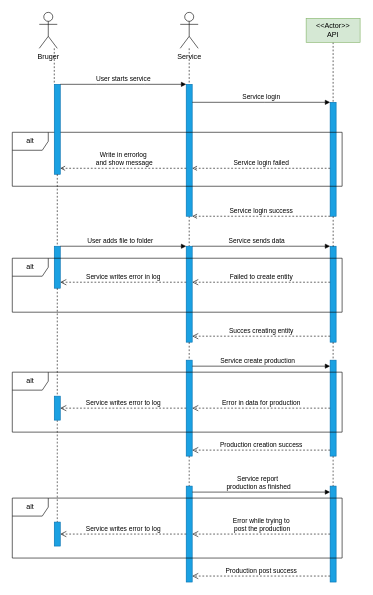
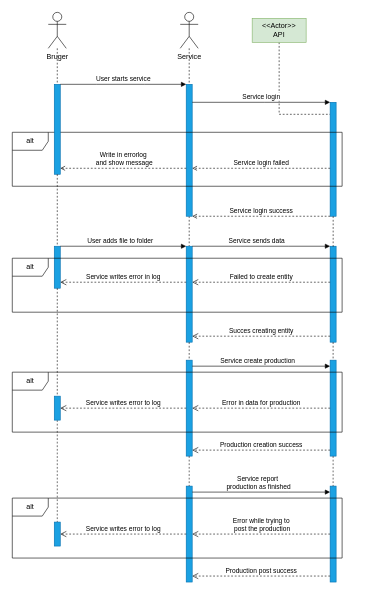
node "Bruger": moved (48, 30) -> (57, 30)
node "<<Actor>> API": moved (333, 30) -> (279, 30)
